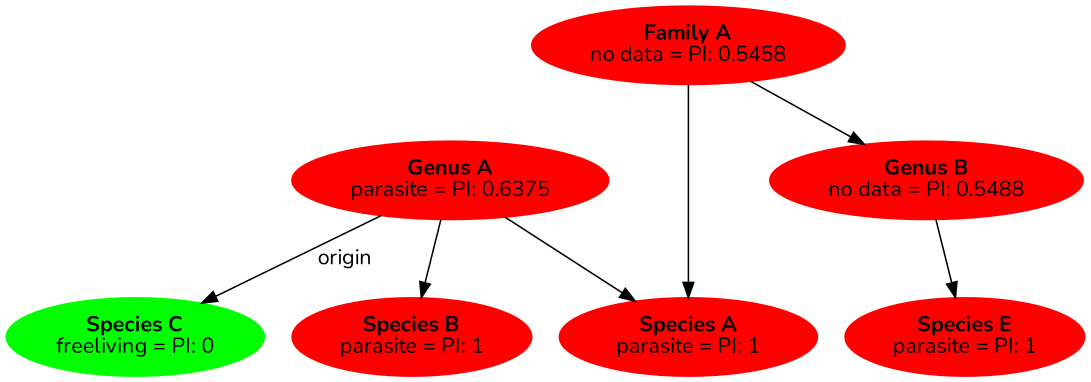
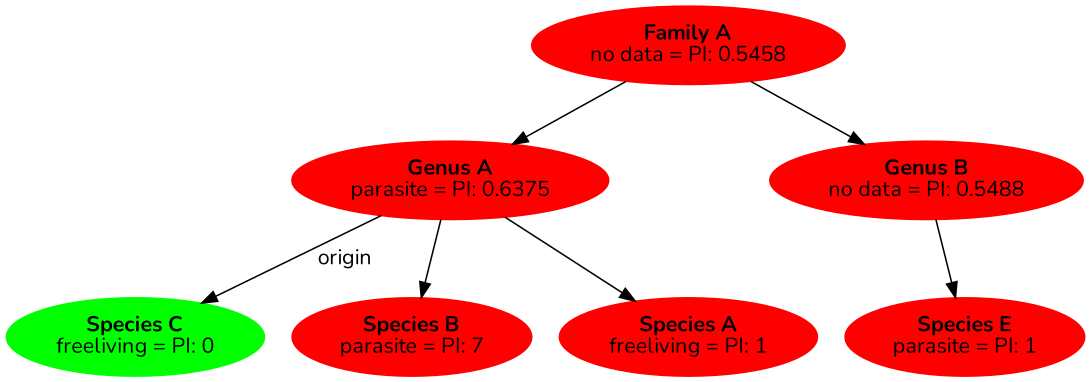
edge "Family A" -> "Species A": now "Family A" -> "Genus A"
node "Species B": text "parasite = PI: 1" -> "parasite = PI: 7"
node "Species A": text "parasite = PI: 1" -> "freeliving = PI: 1"
